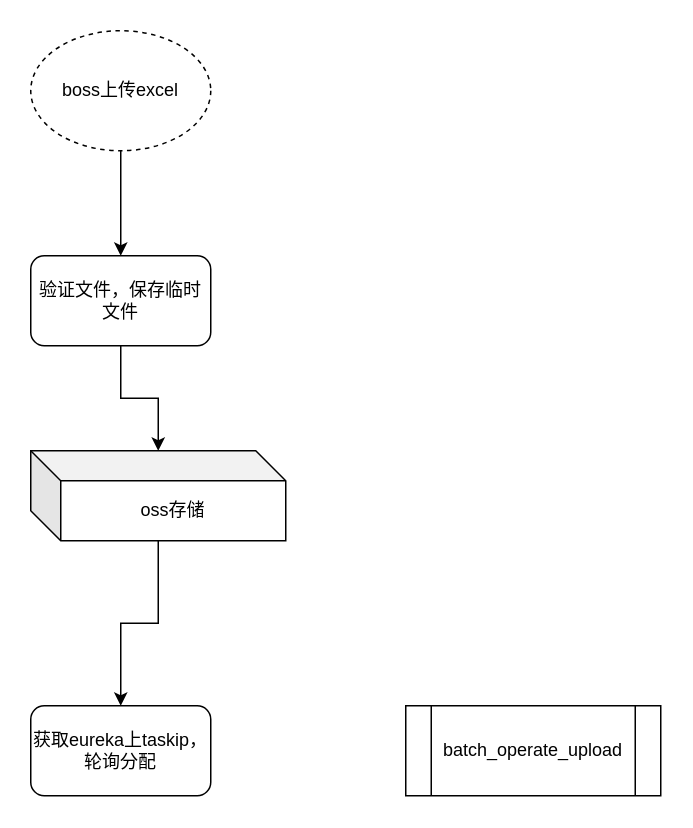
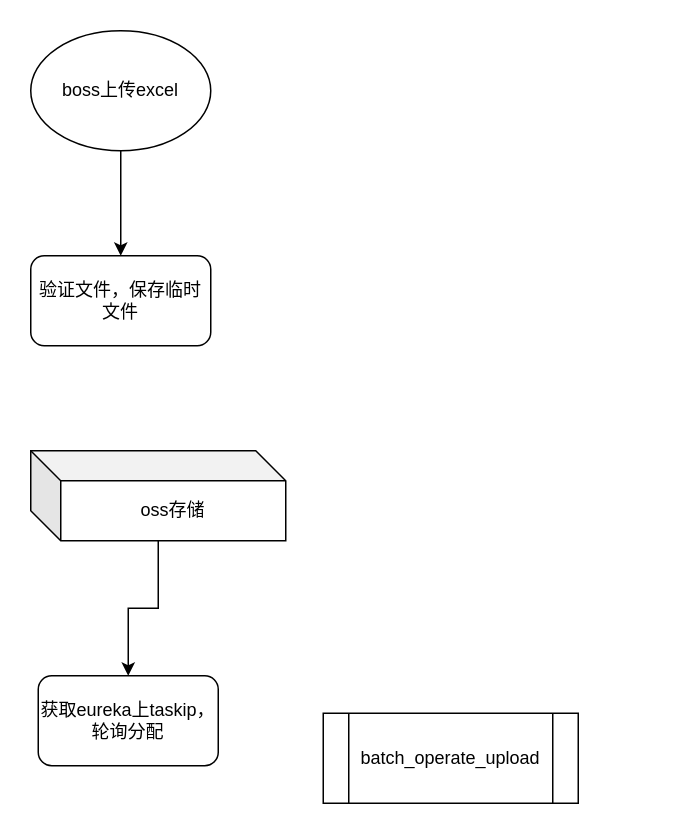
node "boss上传excel": style dashed -> solid
edge "验证文件，保存临时文件" -> "oss存储": removed
node "获取eureka上taskip，轮询分配": moved (121, 751) -> (128, 721)
node "batch_operate_upload": moved (533, 751) -> (451, 758)
